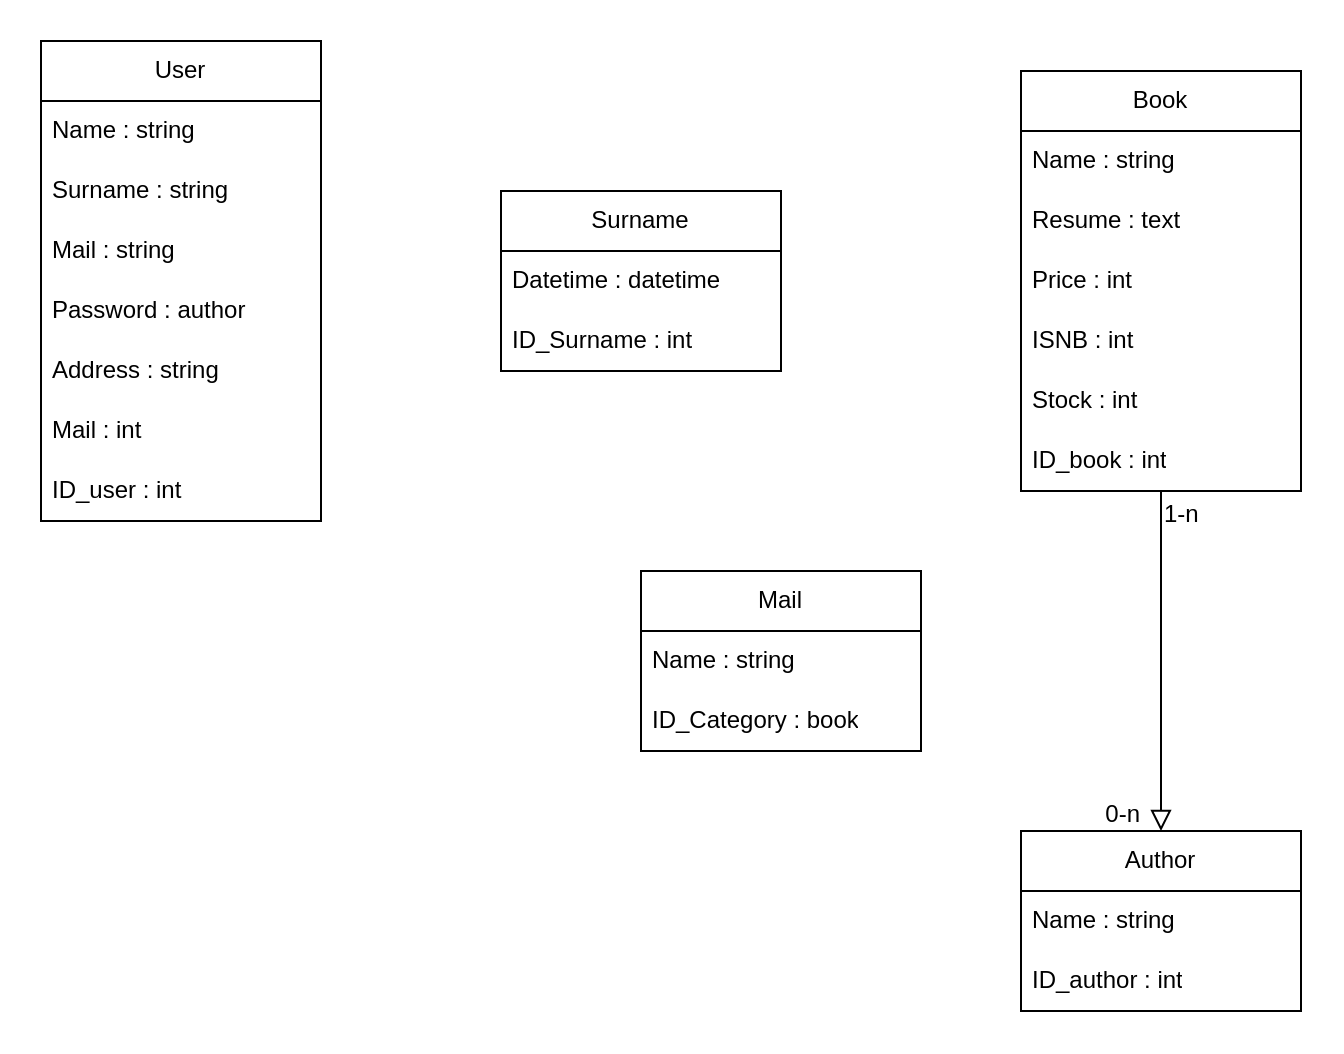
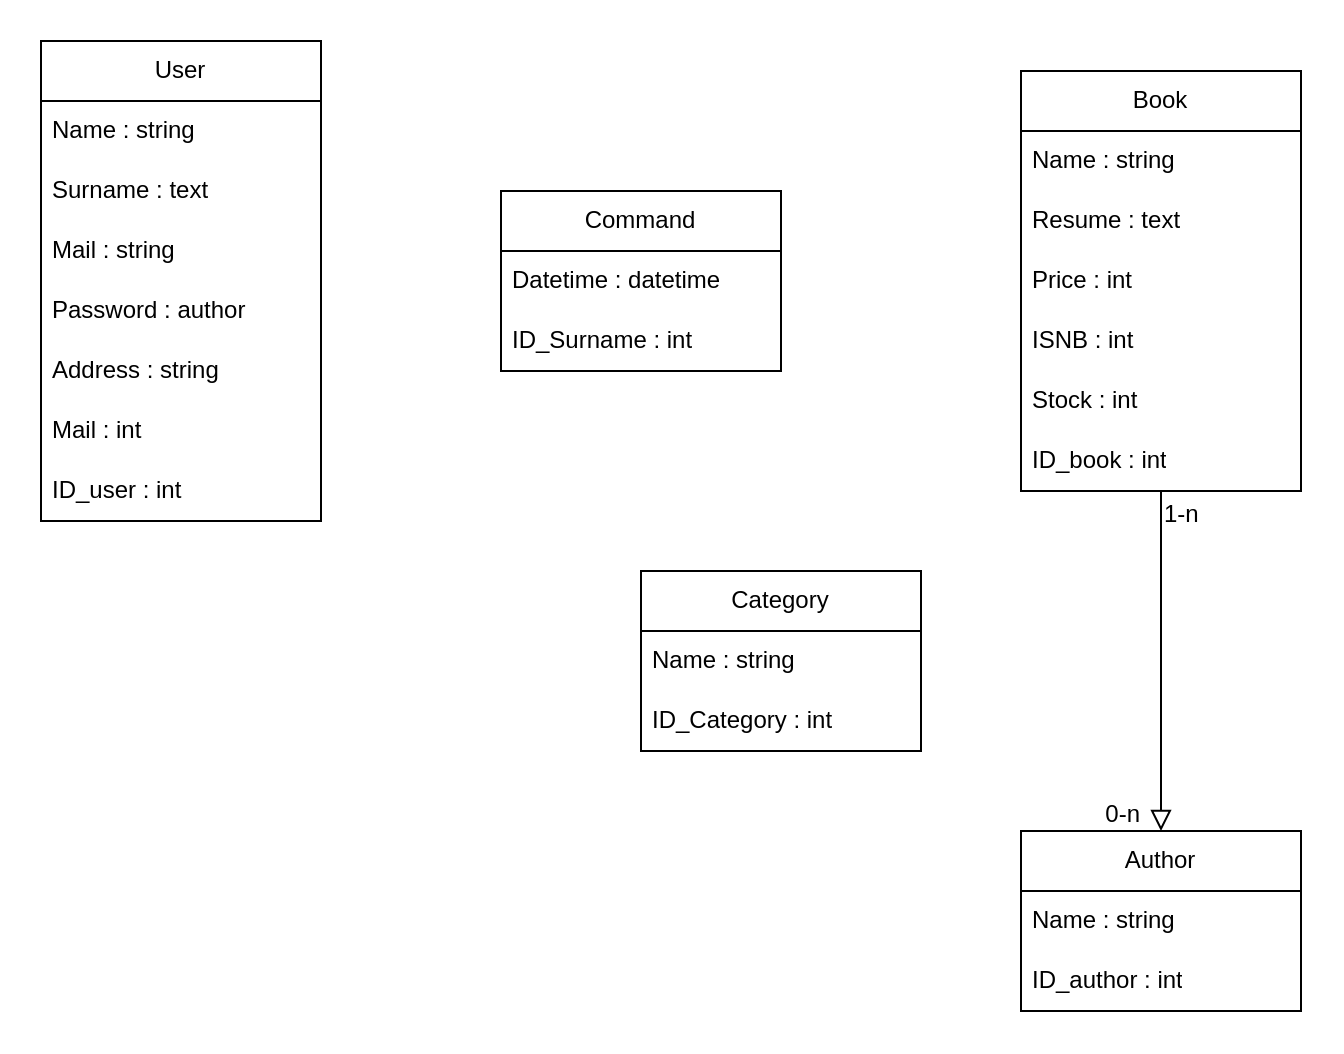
node "Surname : string": label "Surname : string" -> "Surname : text"
node "Surname": label "Surname" -> "Command"
node "Mail": label "Mail" -> "Category"
node "ID_Category : book": label "ID_Category : book" -> "ID_Category : int"
